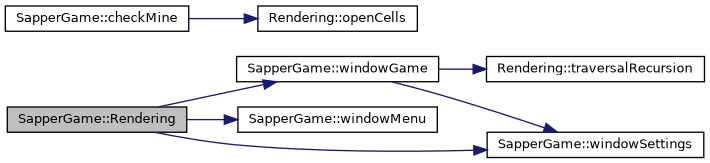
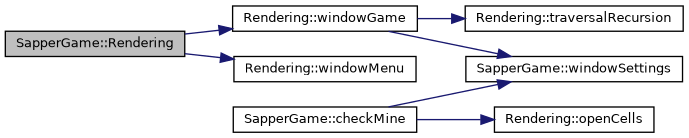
node "SapperGame::windowGame": label "SapperGame::windowGame" -> "Rendering::windowGame"
node "SapperGame::windowMenu": label "SapperGame::windowMenu" -> "Rendering::windowMenu"
edge "SapperGame::Rendering" -> "SapperGame::windowSettings": now "SapperGame::checkMine" -> "SapperGame::windowSettings"
